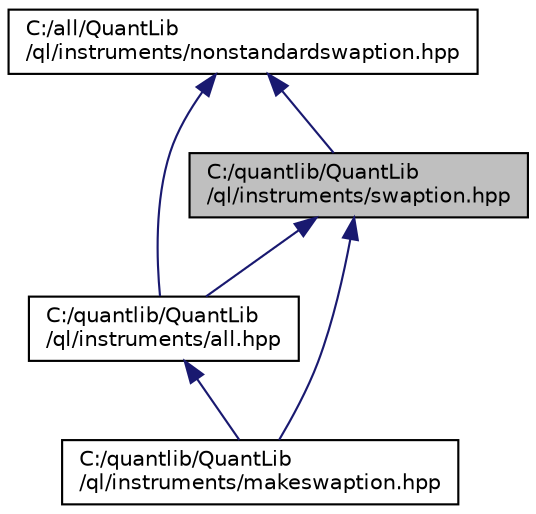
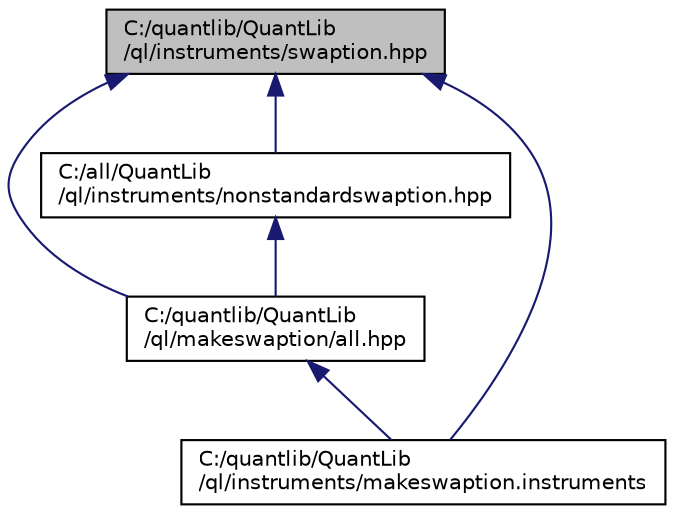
edge "C:/quantlib/QuantLib /ql/instruments/swaption.hpp" -> "C:/all/QuantLib /ql/instruments/nonstandardswaption.hpp": reversed
node "C:/quantlib/QuantLib /ql/instruments/all.hpp": label "C:/quantlib/QuantLib /ql/instruments/all.hpp" -> "C:/quantlib/QuantLib /ql/makeswaption/all.hpp"
node "C:/quantlib/QuantLib /ql/instruments/makeswaption.hpp": label "C:/quantlib/QuantLib /ql/instruments/makeswaption.hpp" -> "C:/quantlib/QuantLib /ql/instruments/makeswaption.instruments"
